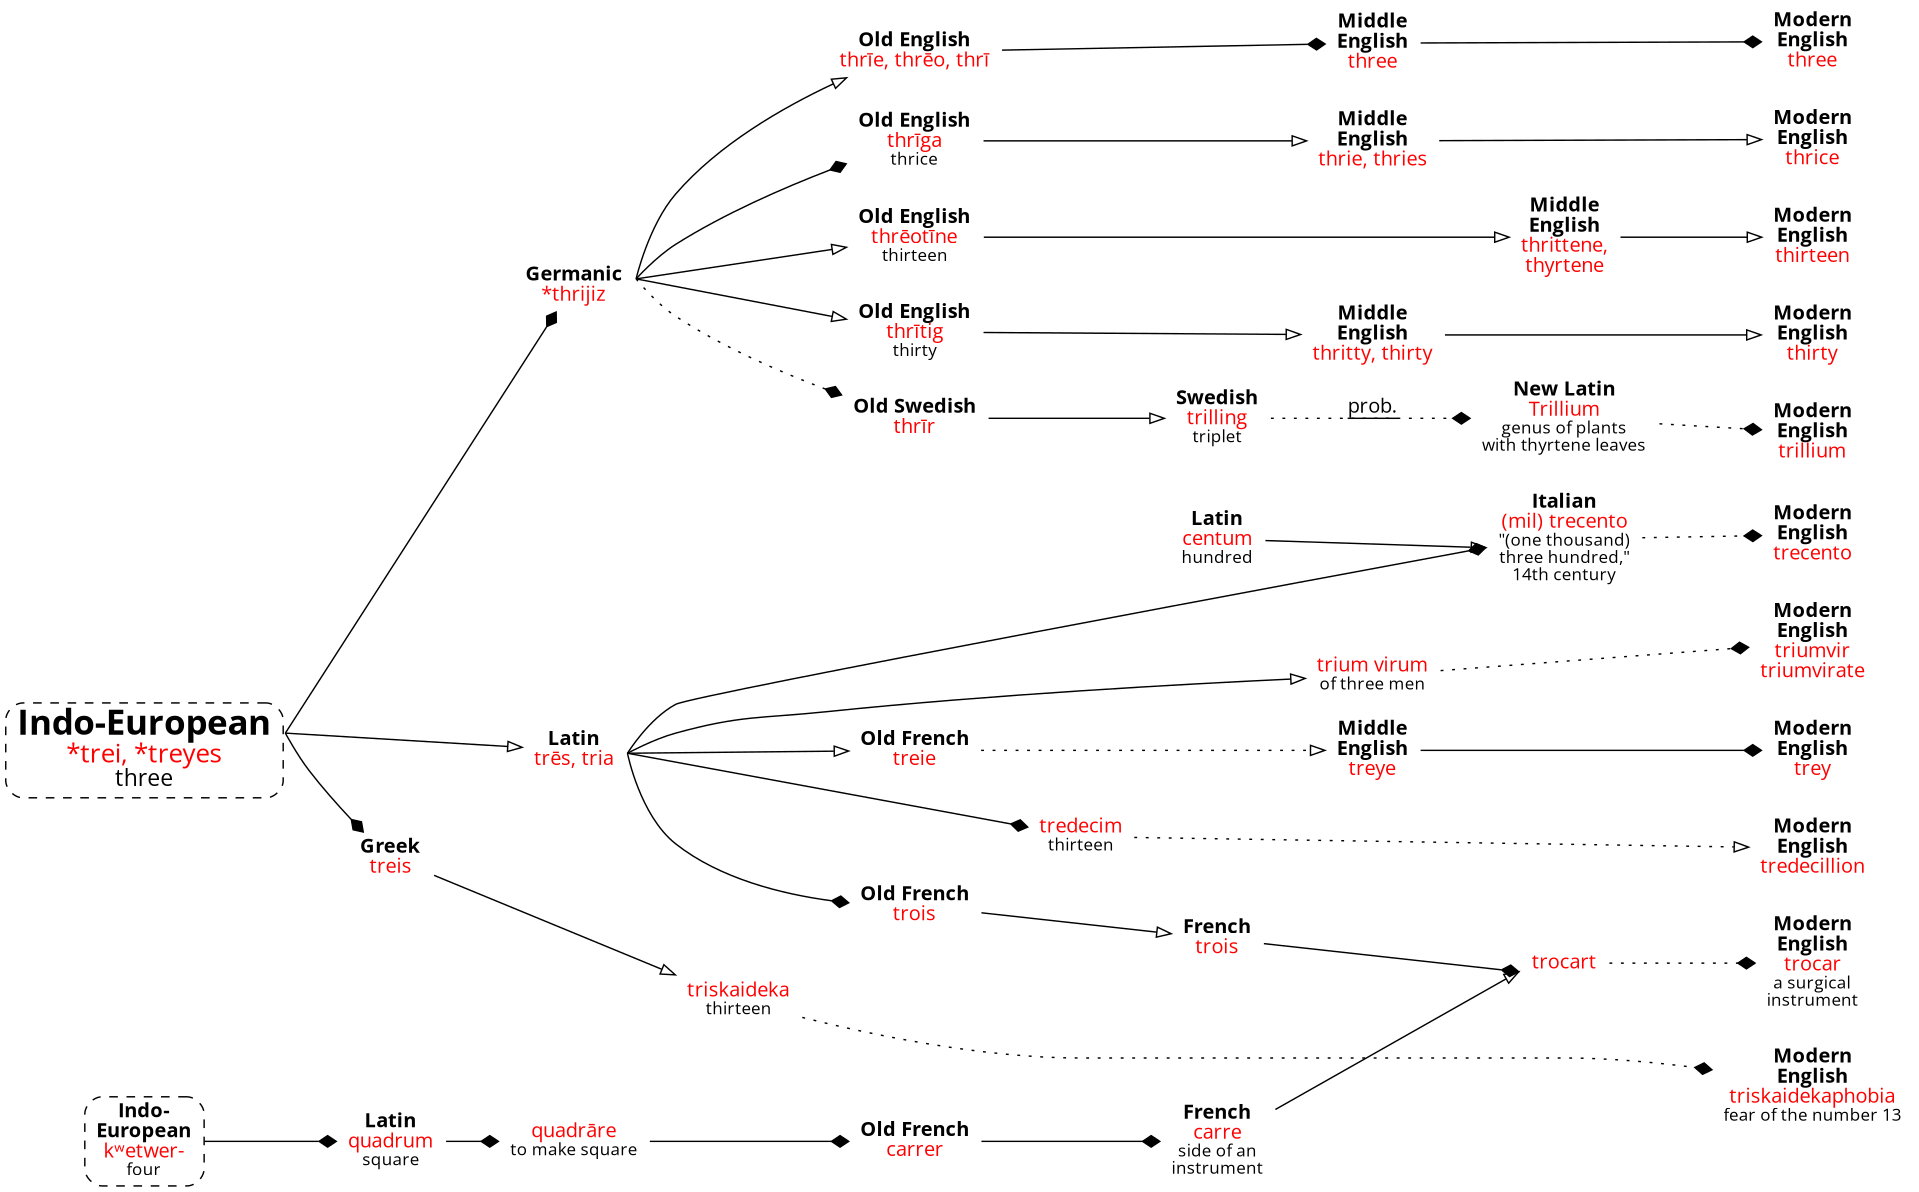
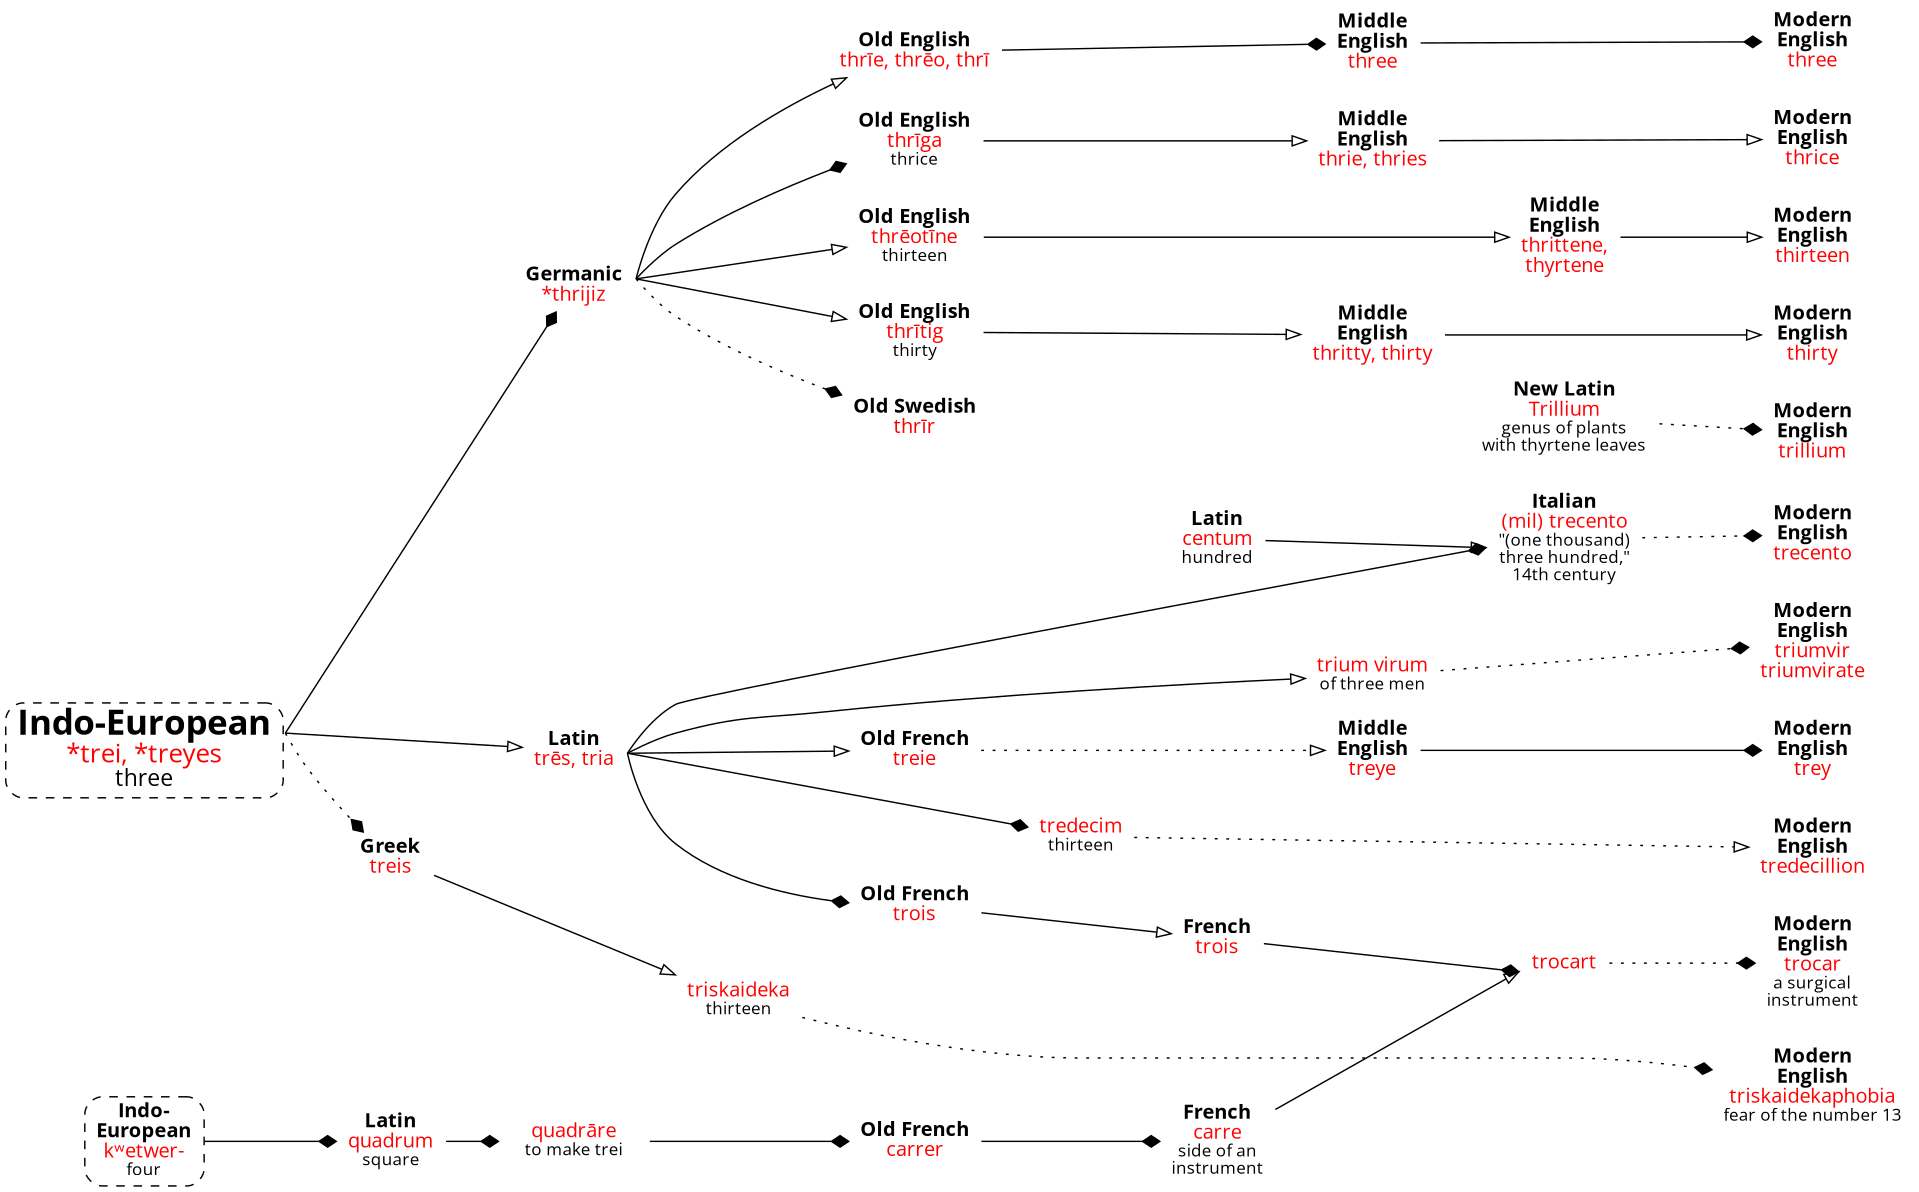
node "Swedish": removed
edge "Indo-European" -> "Greek": style solid -> dotted
node "quadrāre": text "to make square" -> "to make trei"
